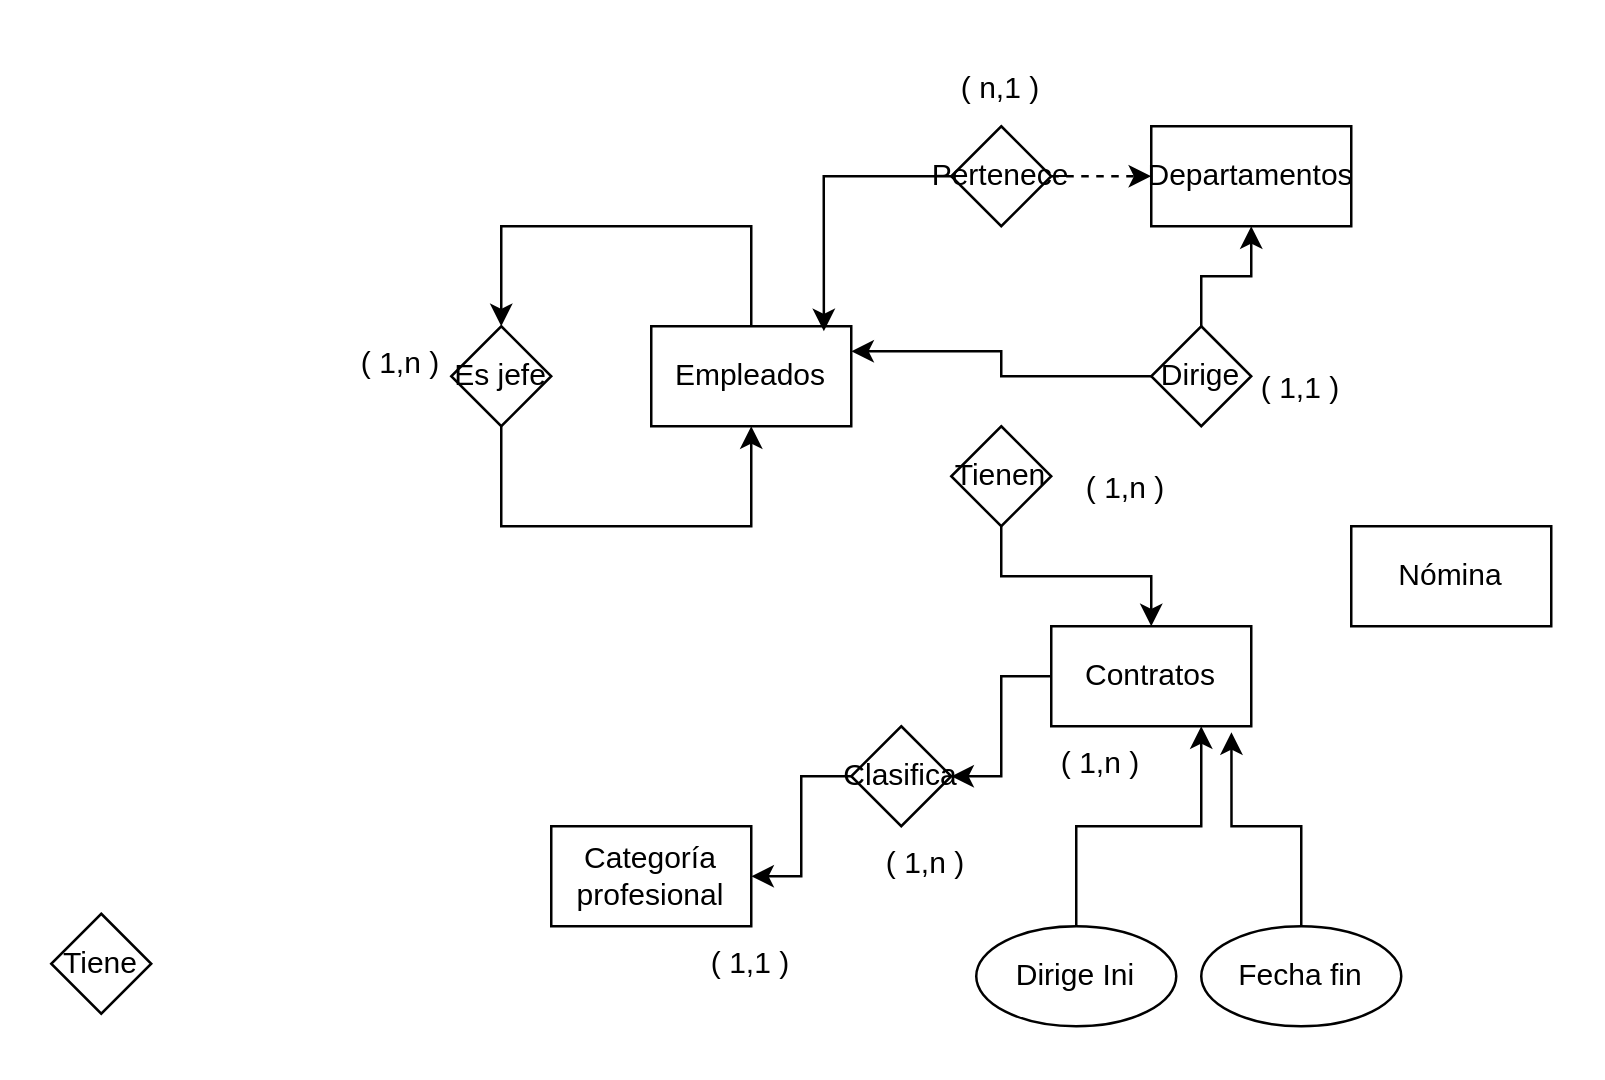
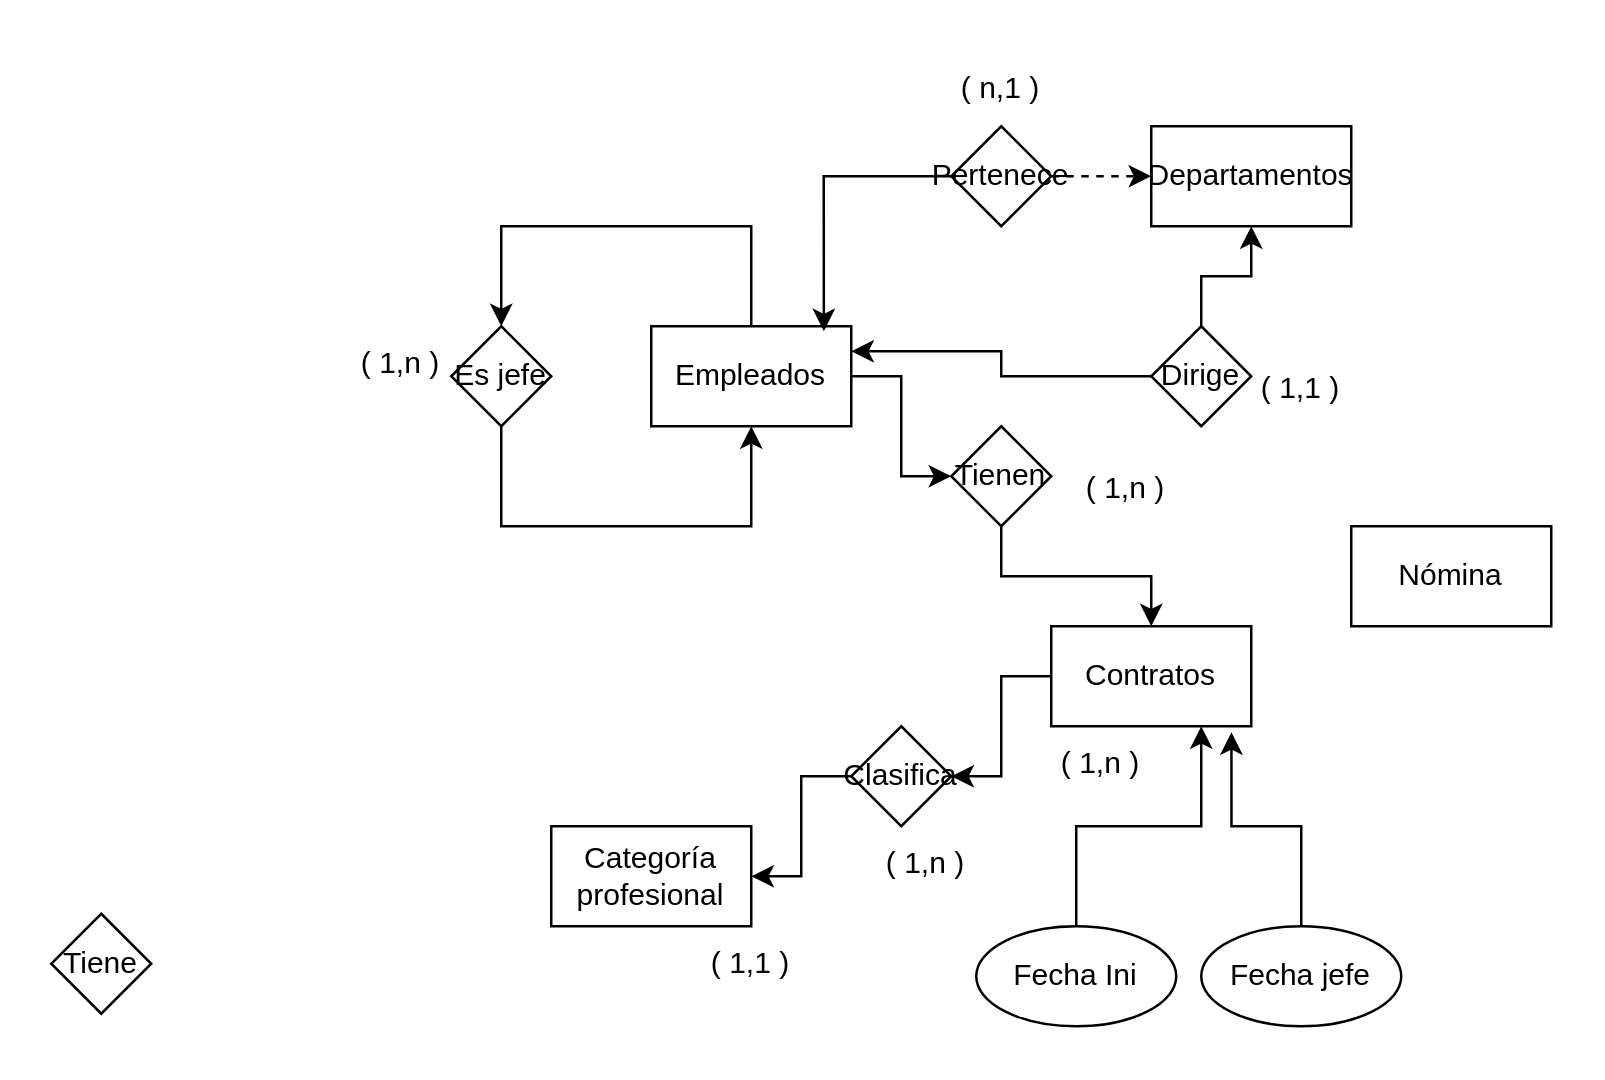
edge "Empleados" -> "Tienen": added
node "Dirige Ini": label "Dirige Ini" -> "Fecha Ini"
node "Fecha fin": label "Fecha fin" -> "Fecha jefe"
